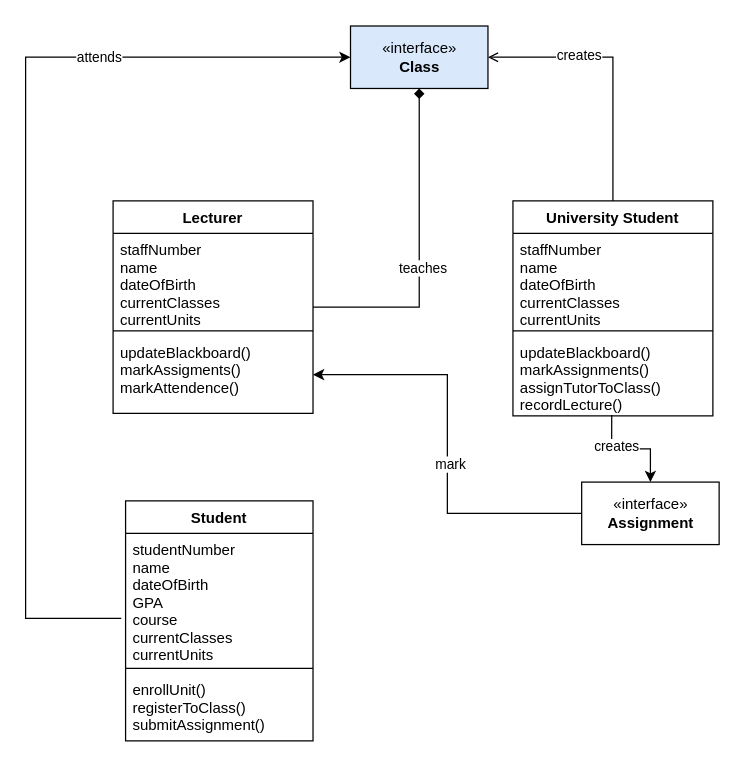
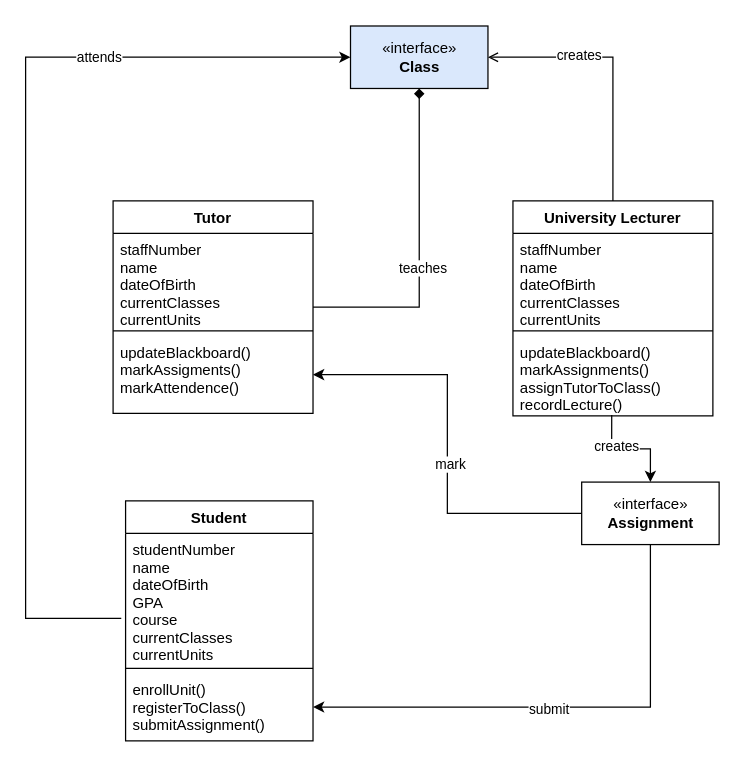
node "Lecturer": label "Lecturer" -> "Tutor"
node "University Student": label "University Student" -> "University Lecturer"
edge "«interface» Assignment" -> "enrollUnit() registerToClass() submitAssignment()": added, label "submit"
